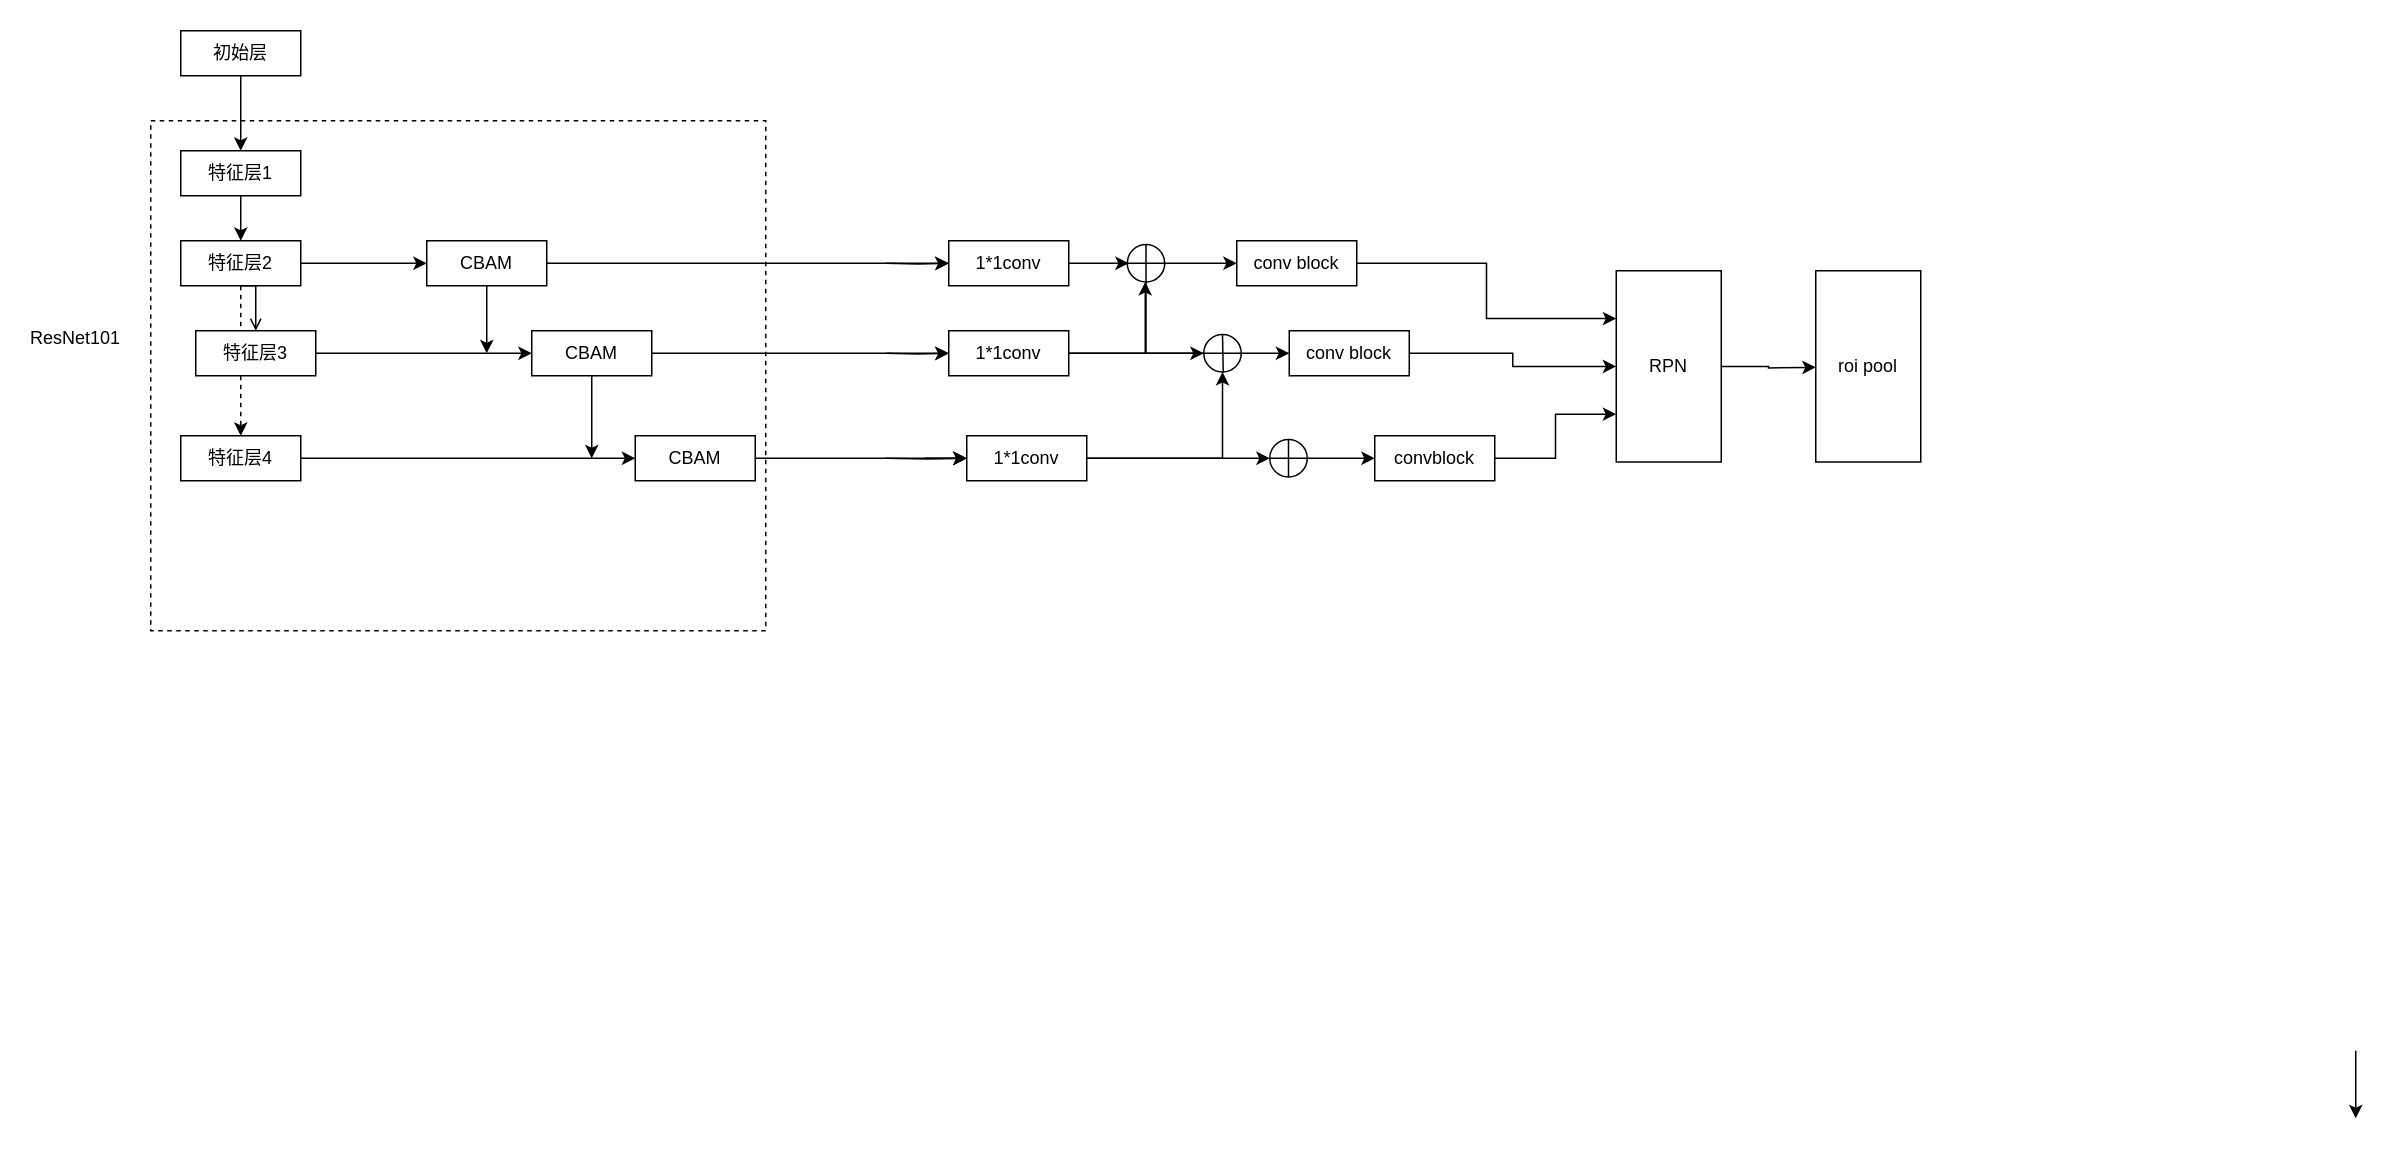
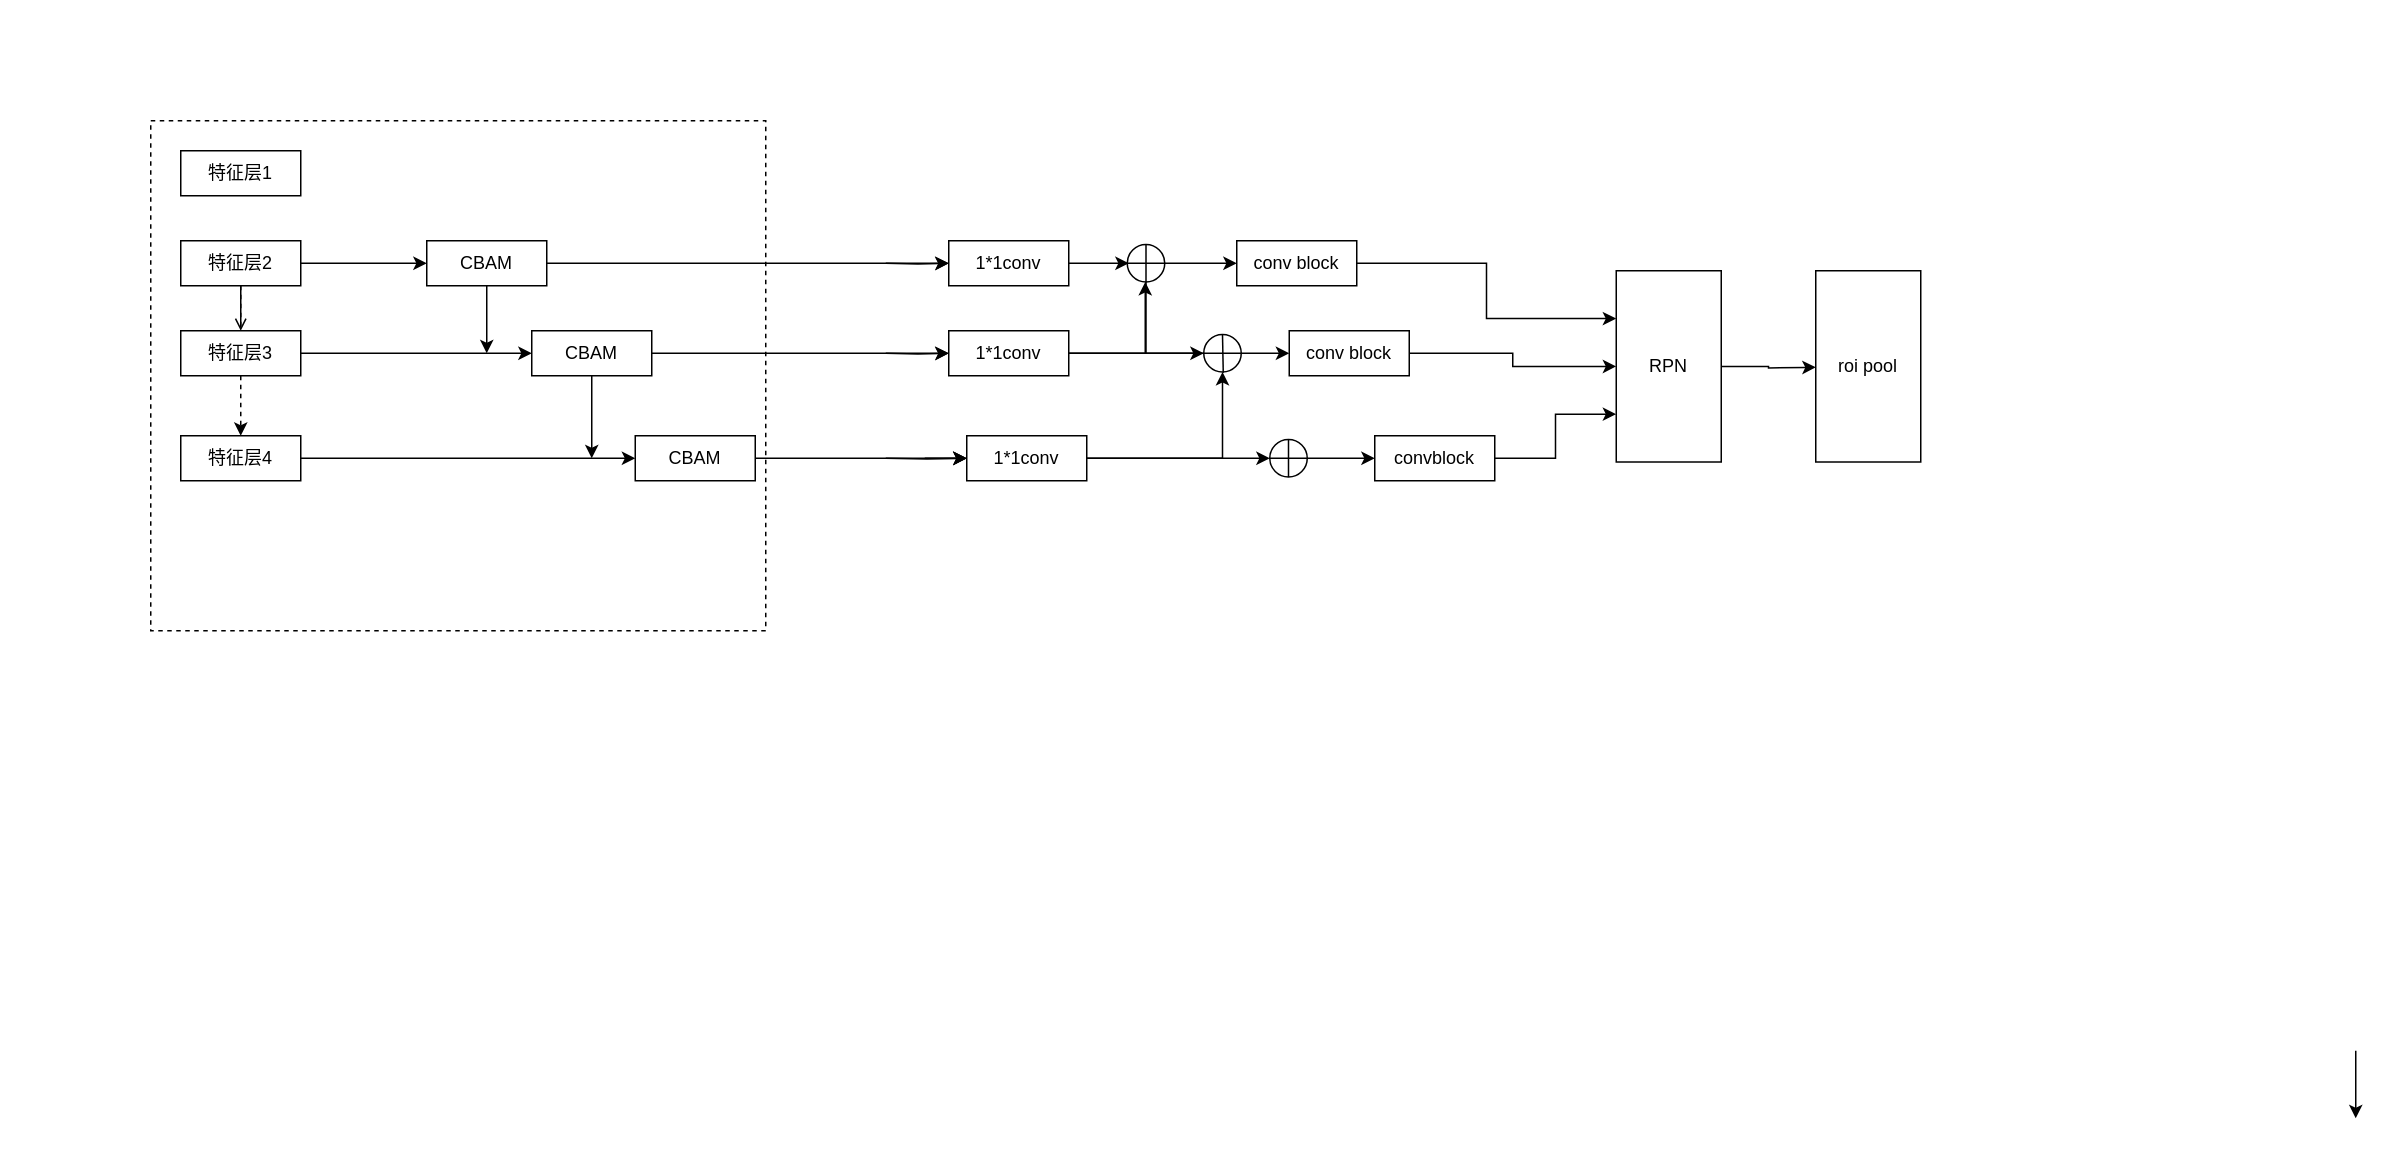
node "初始层": removed
edge "初始层" -> "特征层1": removed
edge "特征层1" -> "特征层2": removed
node "ResNet101": removed
node "特征层3": moved (256, 353) -> (241, 353)
